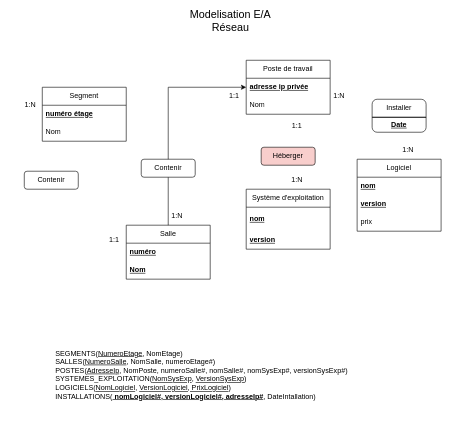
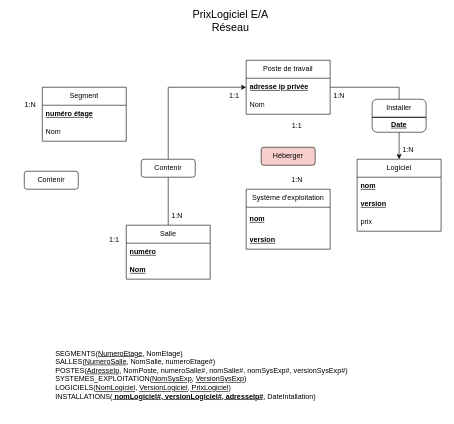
node "Modelisation E/A Réseau": label "Modelisation E/A Réseau" -> "PrixLogiciel E/A Réseau"
edge "adresse ip privée" -> "Logiciel": added
